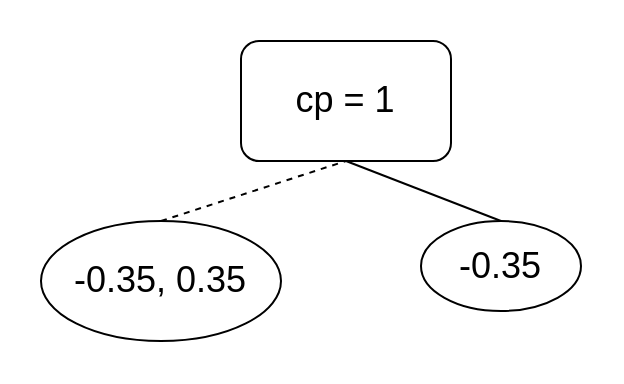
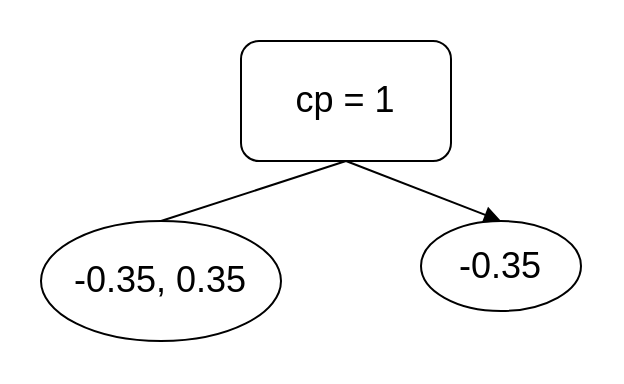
edge "cp = 1" -- "-0.35, 0.35": style dashed -> solid
edge "cp = 1" -- "-0.35": arrowhead none -> block
